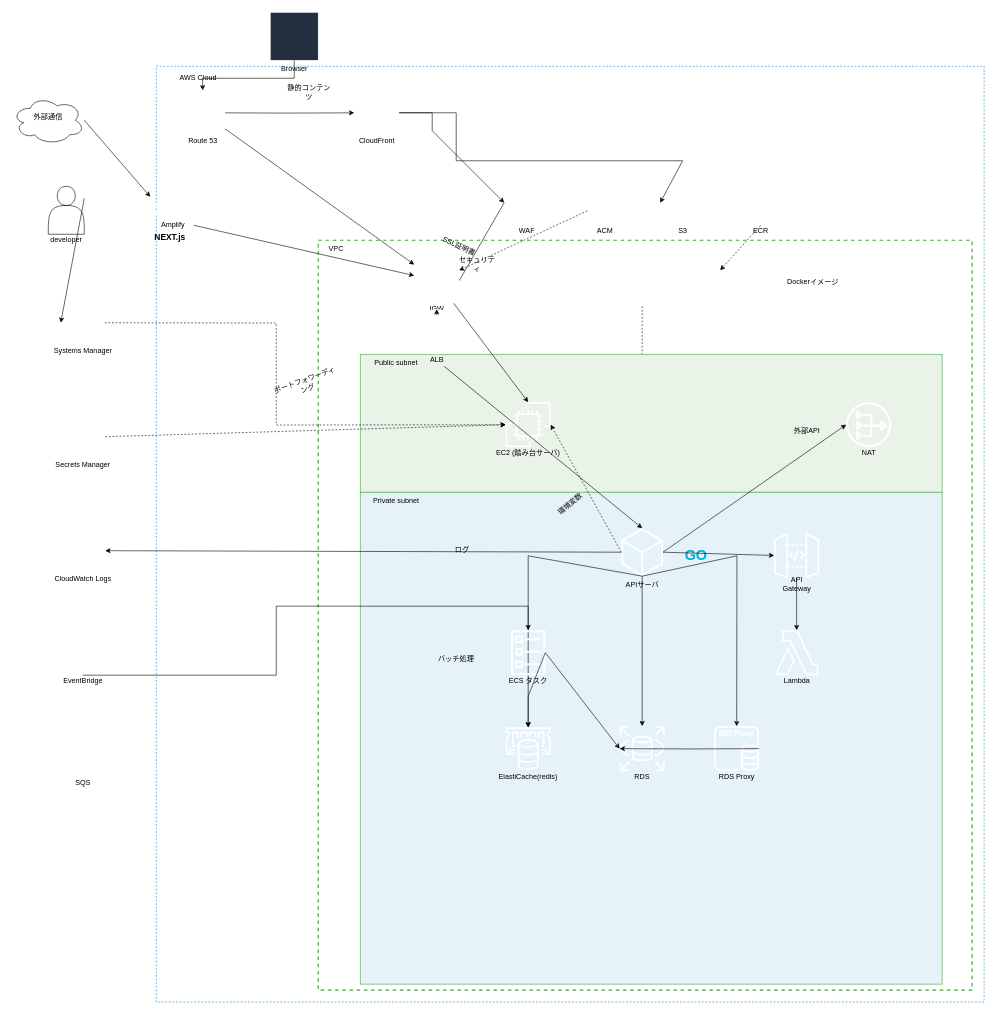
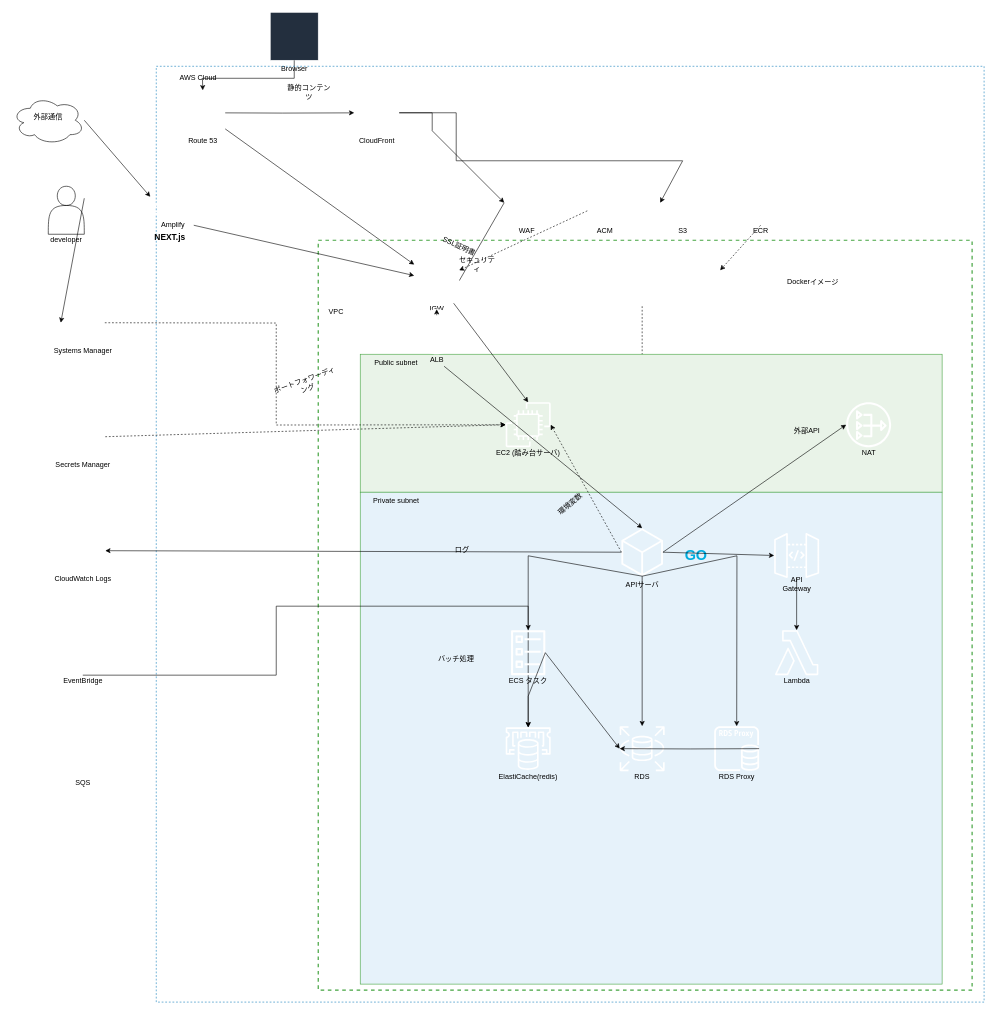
node "VPC": moved (336, 249) -> (336, 312)
